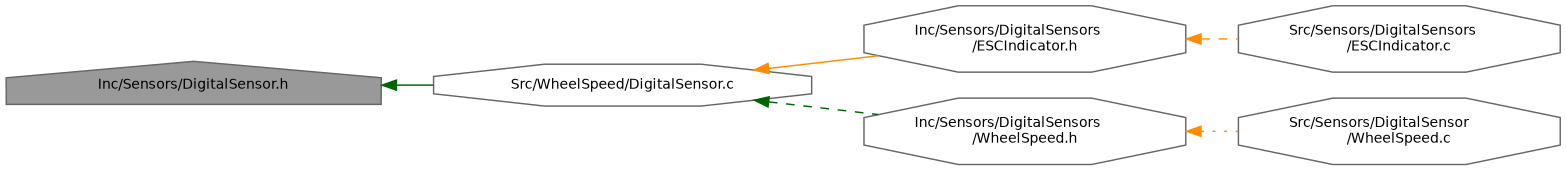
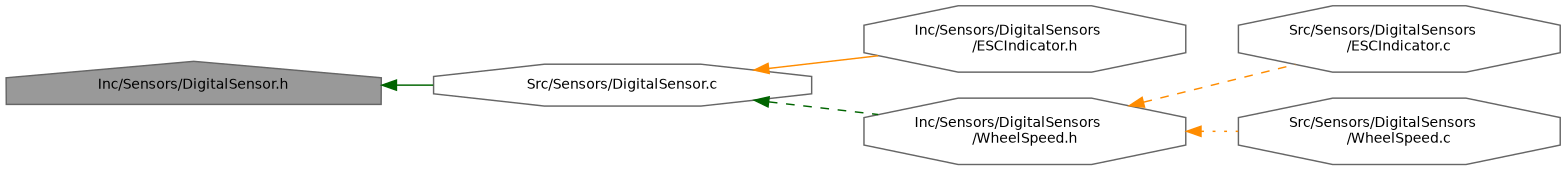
edge "Src/Sensors/DigitalSensors /ESCIndicator.c" -> "Inc/Sensors/DigitalSensors /ESCIndicator.h": now "Src/Sensors/DigitalSensors /ESCIndicator.c" -> "Inc/Sensors/DigitalSensors /WheelSpeed.h"
node "Src/WheelSpeed/DigitalSensor.c": label "Src/WheelSpeed/DigitalSensor.c" -> "Src/Sensors/DigitalSensor.c"
node "Src/Sensors/DigitalSensor /WheelSpeed.c": label "Src/Sensors/DigitalSensor /WheelSpeed.c" -> "Src/Sensors/DigitalSensors /WheelSpeed.c"
